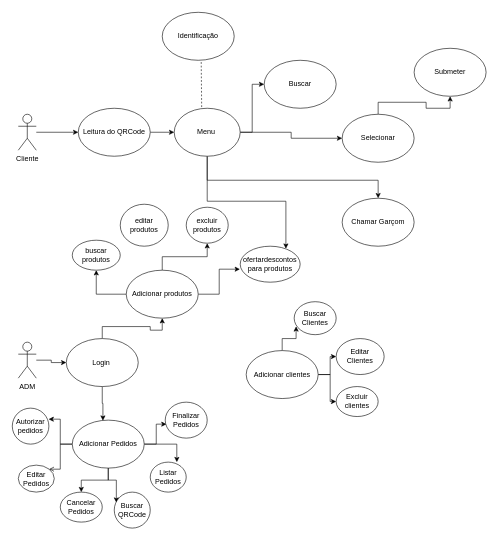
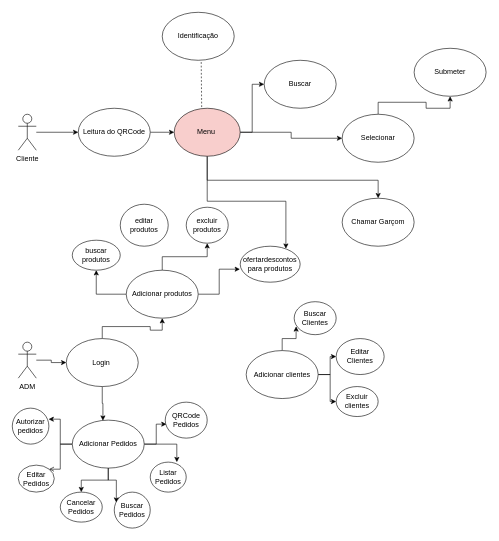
node "Menu": fillcolor #ffffff -> #f8cecc
node "Finalizar Pedidos": label "Finalizar Pedidos" -> "QRCode Pedidos"
node "Buscar QRCode": label "Buscar QRCode" -> "Buscar Pedidos"
